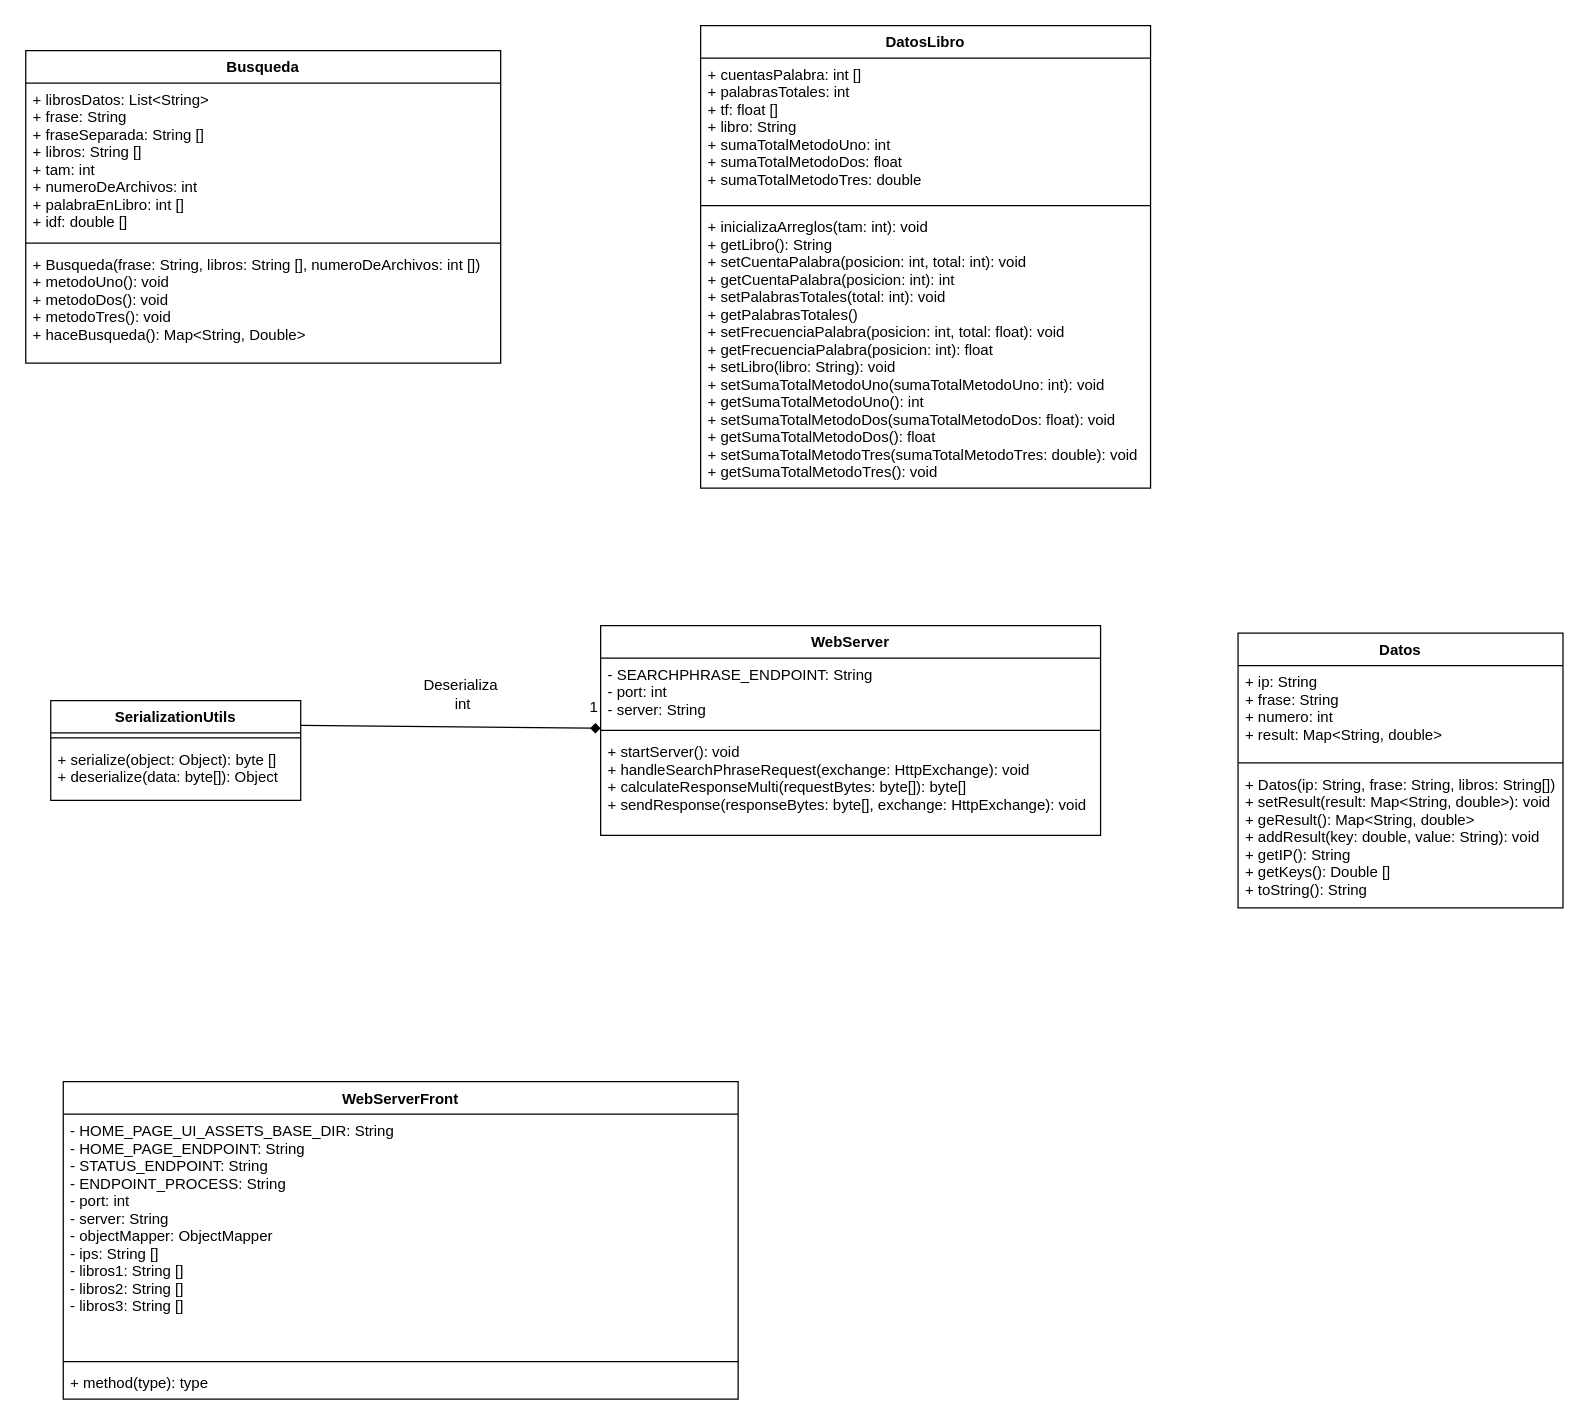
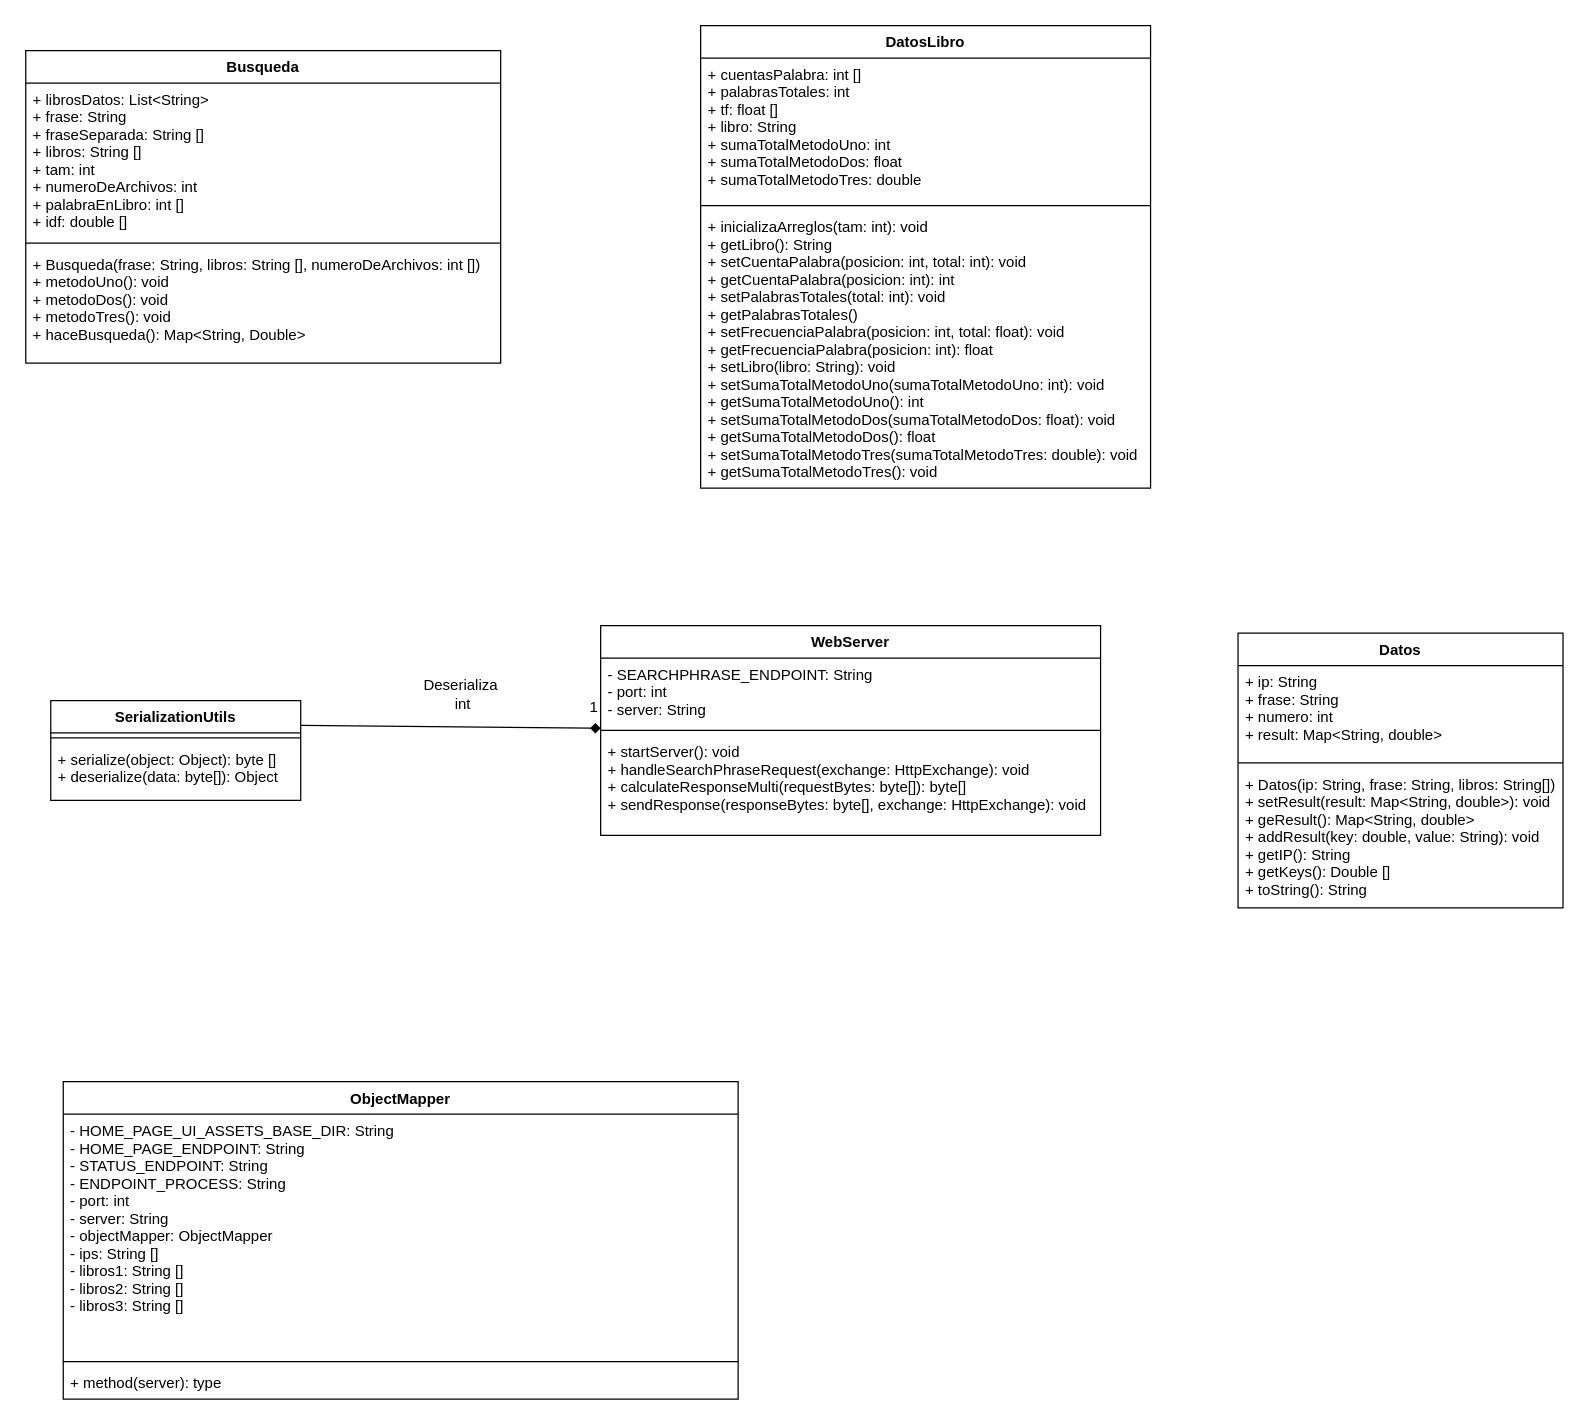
node "WebServerFront": label "WebServerFront" -> "ObjectMapper"
node "+ method(type): type": label "+ method(type): type" -> "+ method(server): type"
